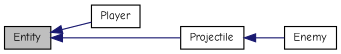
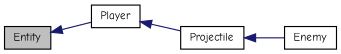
edge "Projectile" -> "Entity": now "Projectile" -> "Player"
